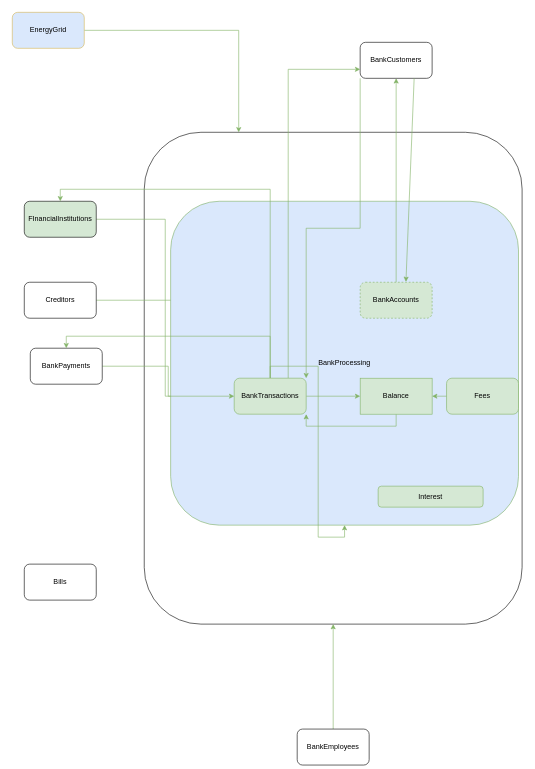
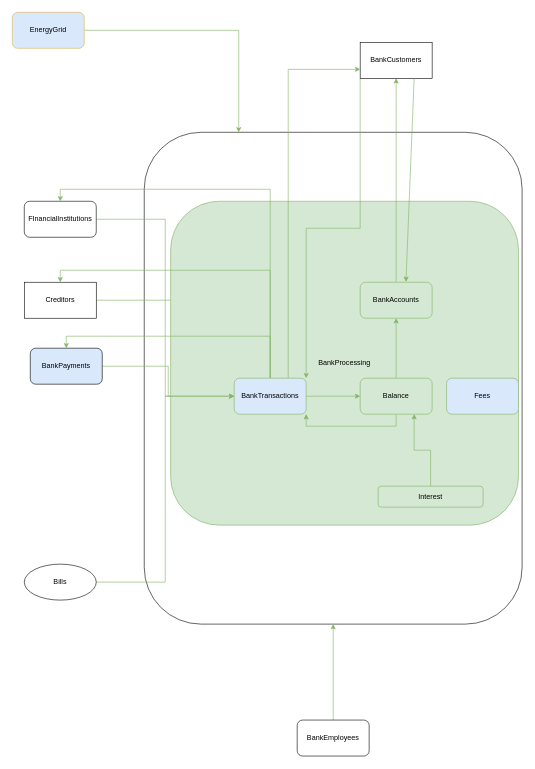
node "BankCustomers": shape rounded rectangle -> rectangle
node "FInancialInstitutions": fillcolor #d5e8d4 -> #ffffff
node "Creditors": shape rounded rectangle -> rectangle
node "BankAccounts": style dashed -> solid
edge "Balance" -> "BankAccounts": added
node "BankProcessing": fillcolor #dae8fc -> #d5e8d4
node "BankPayments": fillcolor #ffffff -> #dae8fc
node "BankTransactions": fillcolor #d5e8d4 -> #dae8fc
node "Balance": shape rectangle -> rounded rectangle
edge "Fees" -> "Balance": removed
node "Fees": fillcolor #d5e8d4 -> #dae8fc
edge "Interest" -> "Balance": added
edge "Bills" -> "BankTransactions": added
edge "BankTransactions" -> "BankProcessing": now "BankTransactions" -> "Creditors"
node "Bills": shape rounded rectangle -> ellipse
node "BankEmployees": moved (333, 747) -> (333, 738)
